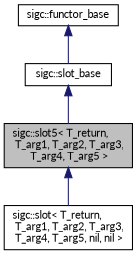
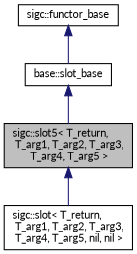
node "sigc::slot_base": label "sigc::slot_base" -> "base::slot_base"
